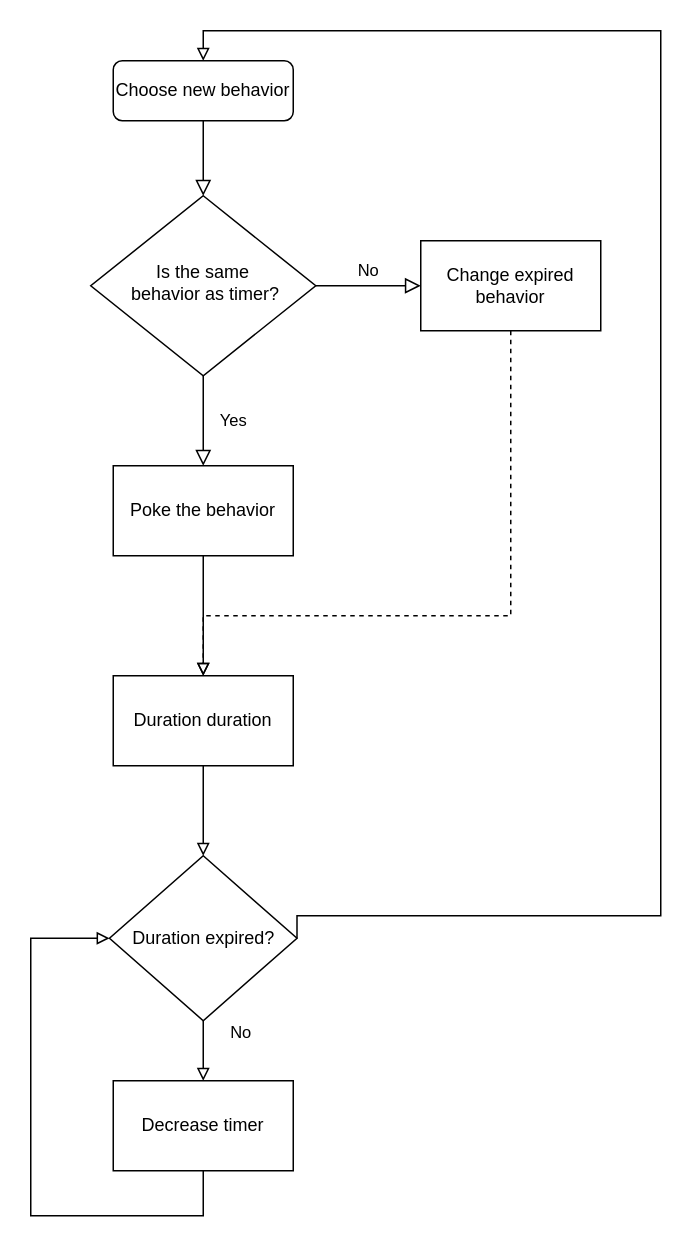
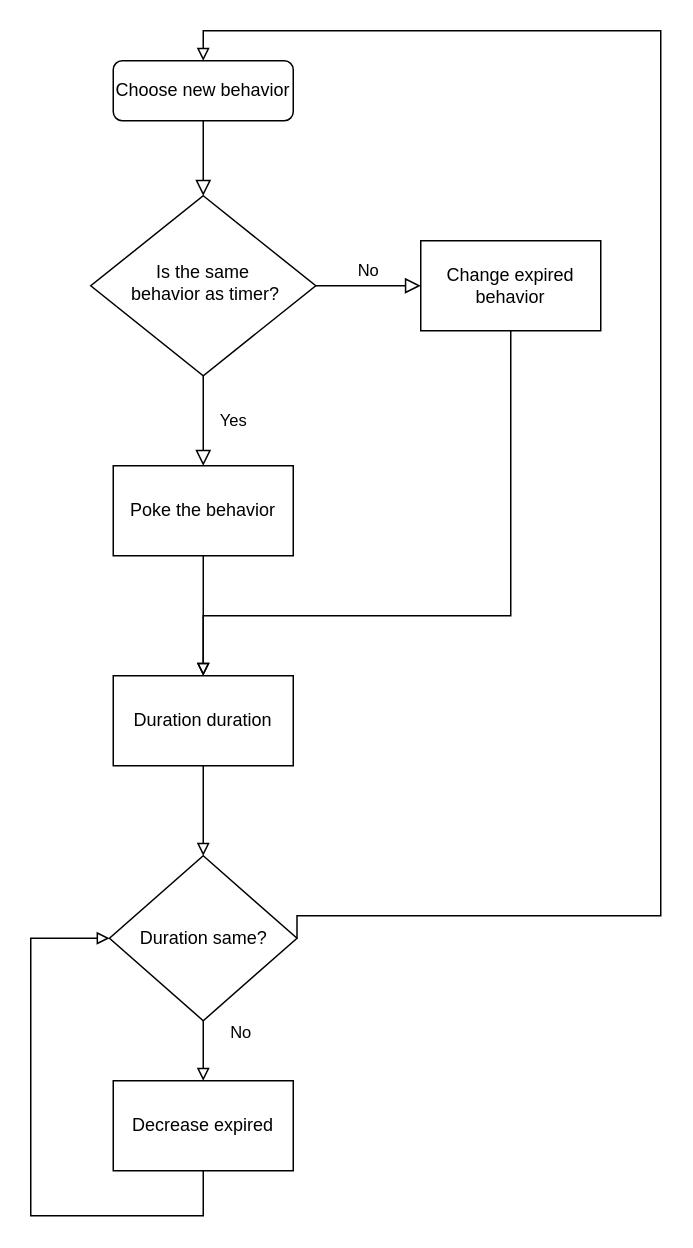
edge "Change expired behavior" -> "Duration duration": style dashed -> solid
node "Duration expired?": label "Duration expired?" -> "Duration same?"
node "Decrease timer": label "Decrease timer" -> "Decrease expired"
